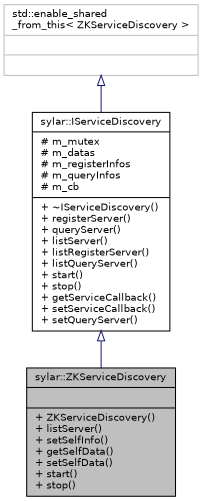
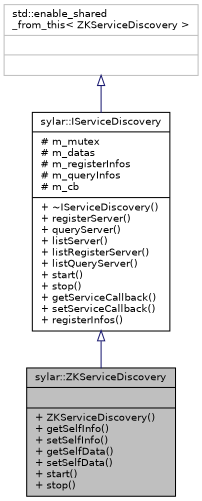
node "sylar::IServiceDiscovery": text "+ setQueryServer()" -> "+ registerInfos()"
node "sylar::ZKServiceDiscovery": text "+ listServer()" -> "+ getSelfInfo()"
